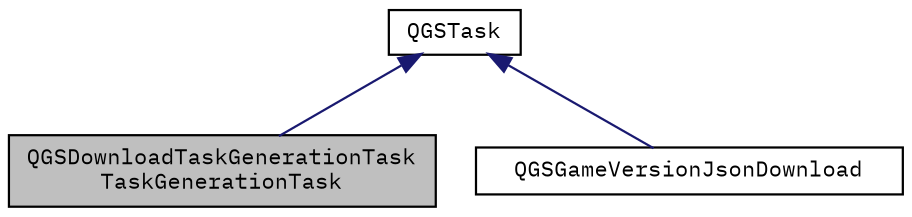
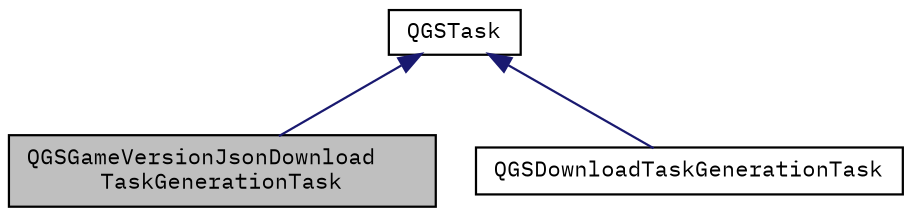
node "QGSDownloadTaskGenerationTask TaskGenerationTask": label "QGSDownloadTaskGenerationTask TaskGenerationTask" -> "QGSGameVersionJsonDownload TaskGenerationTask"
node "QGSGameVersionJsonDownload": label "QGSGameVersionJsonDownload" -> "QGSDownloadTaskGenerationTask"
